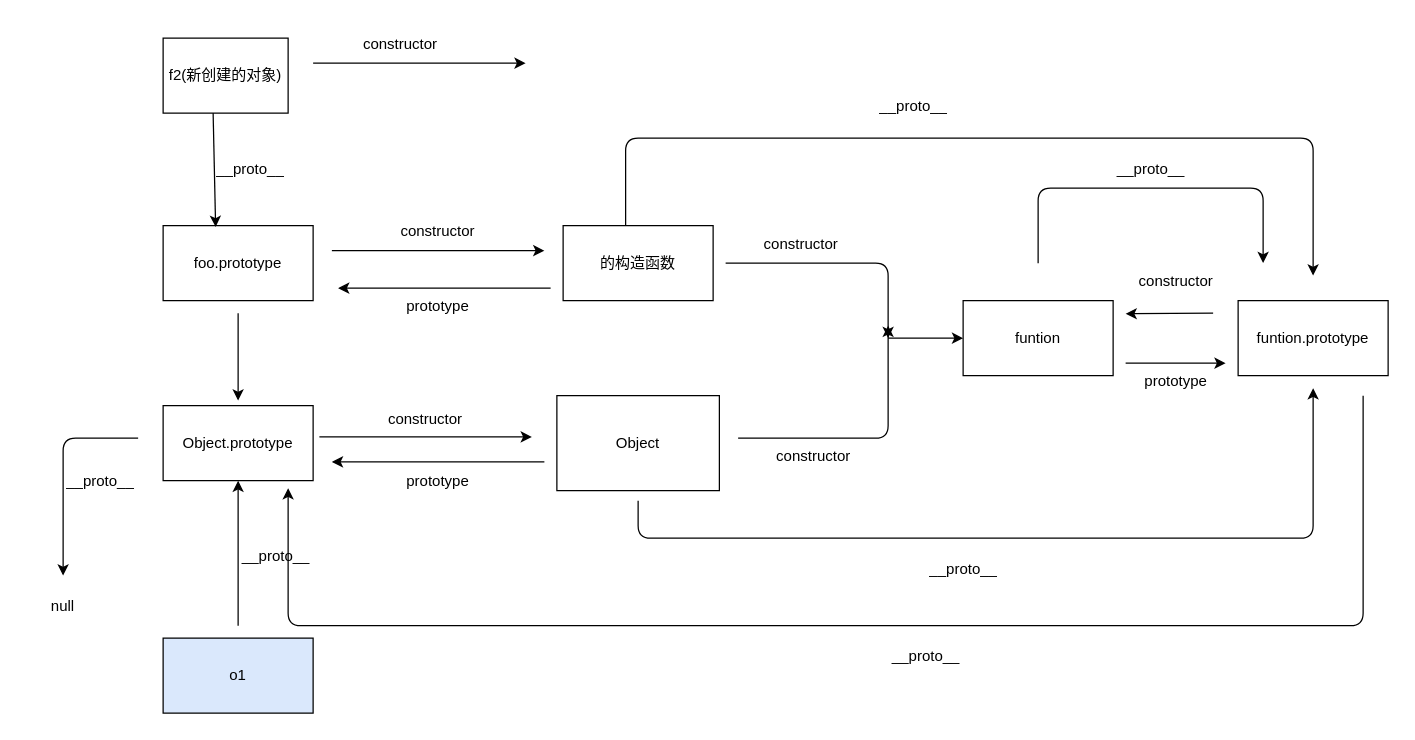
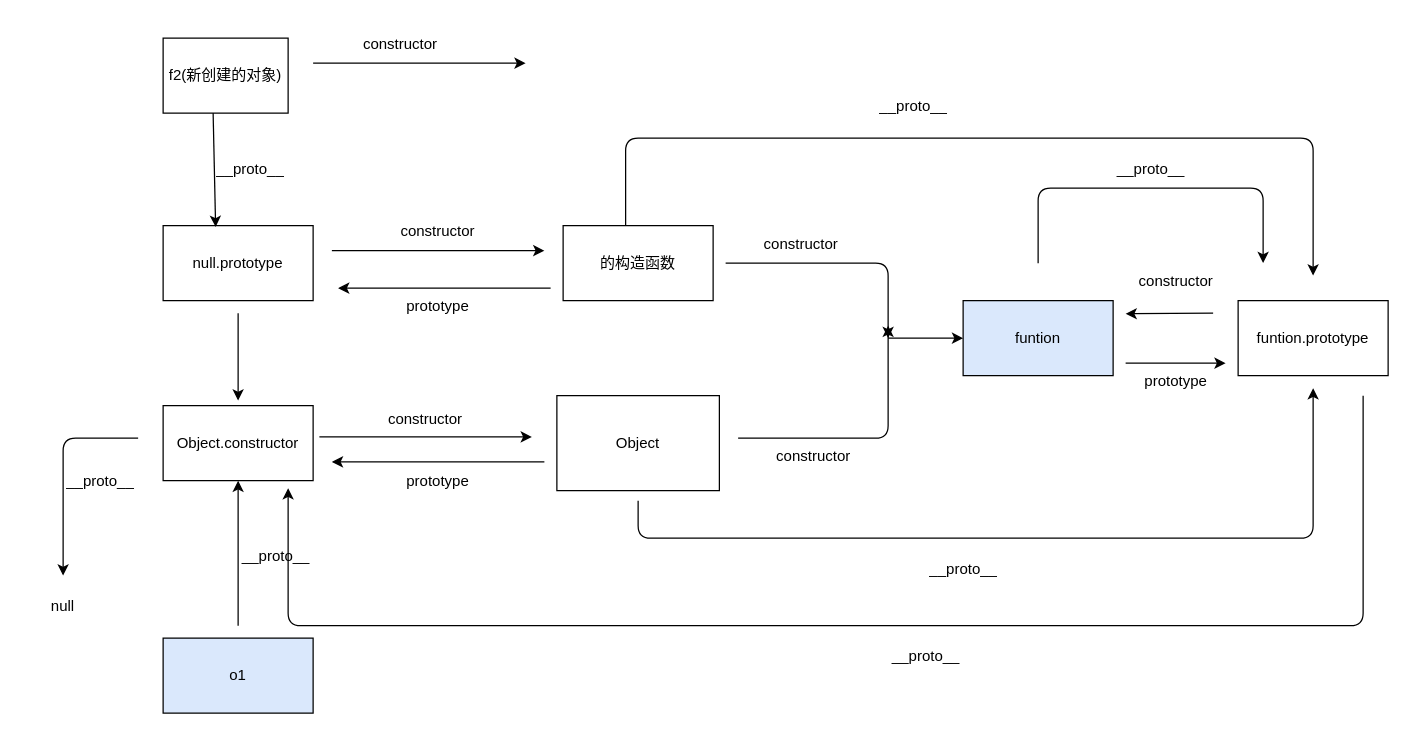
node "foo.prototype": label "foo.prototype" -> "null.prototype"
node "funtion": fillcolor #ffffff -> #dae8fc
node "Object.prototype": label "Object.prototype" -> "Object.constructor"
